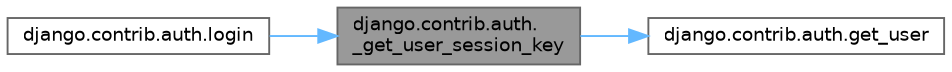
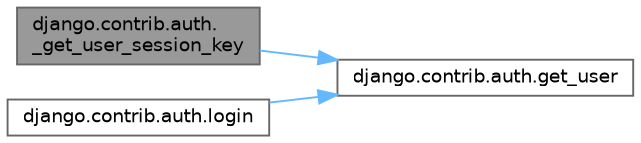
edge "django.contrib.auth.login" -> "django.contrib.auth. _get_user_session_key": now "django.contrib.auth.login" -> "django.contrib.auth.get_user"
